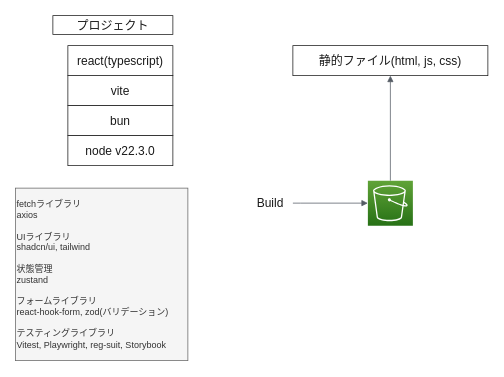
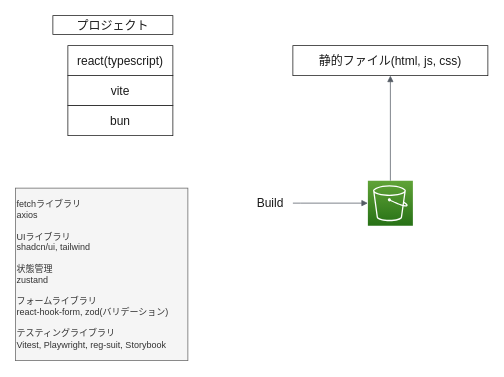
node "node v22.3.0": removed
